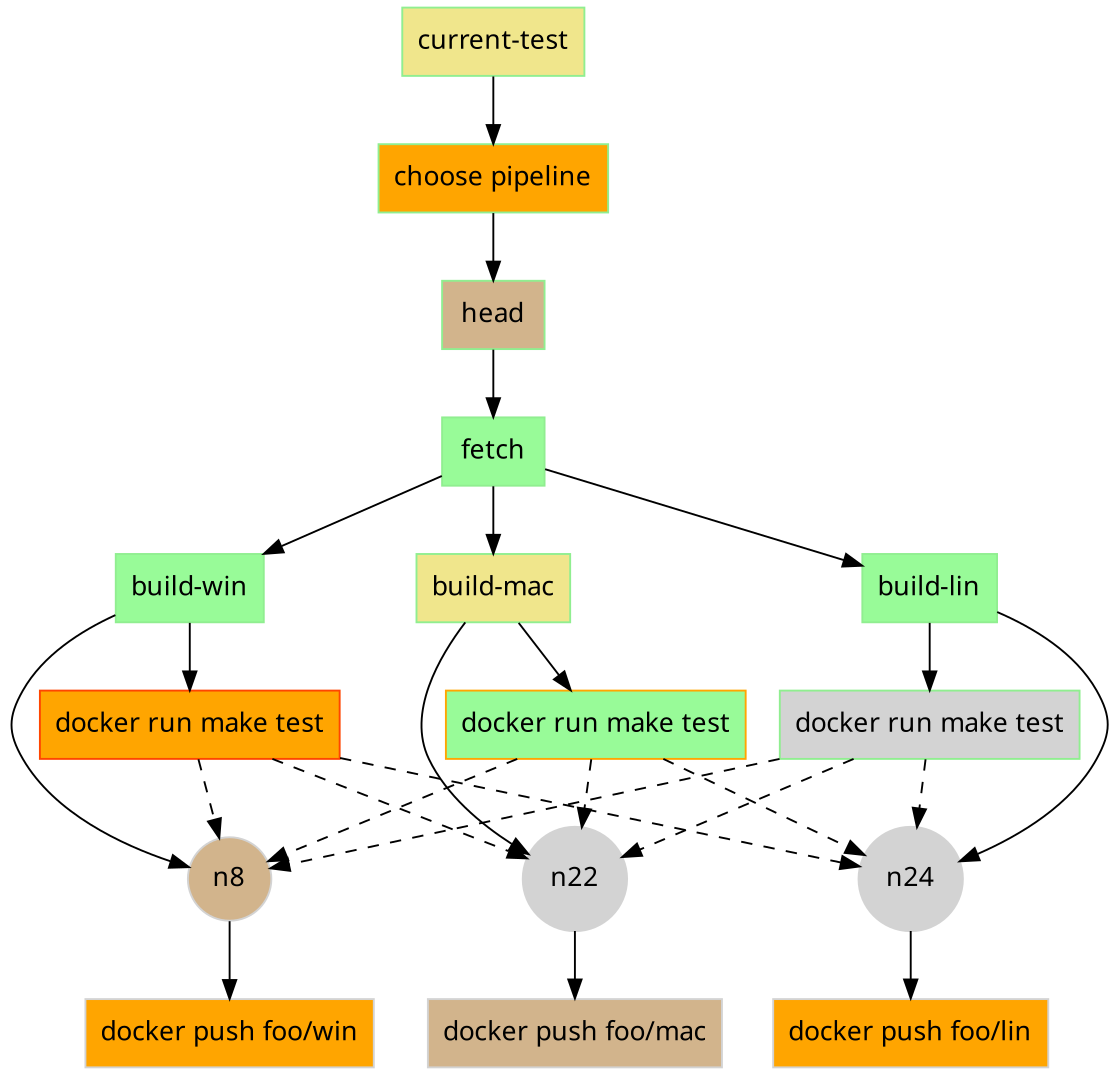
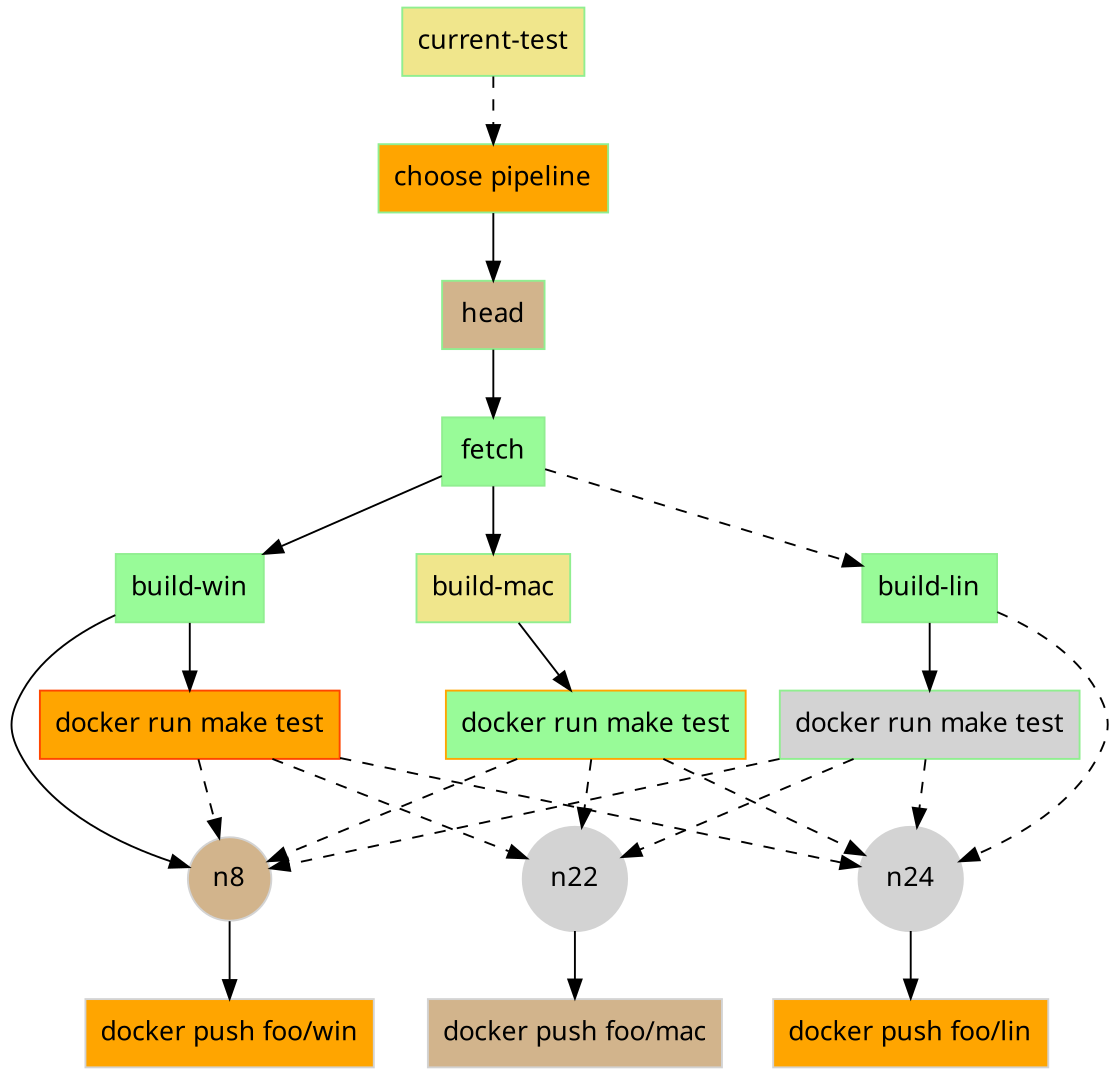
edge "current-test" -> "choose pipeline": style solid -> dashed
edge "fetch" -> "build-lin": style solid -> dashed
edge "build-lin" -> "n24": style solid -> dashed
edge "build-mac" -> "n22": removed
